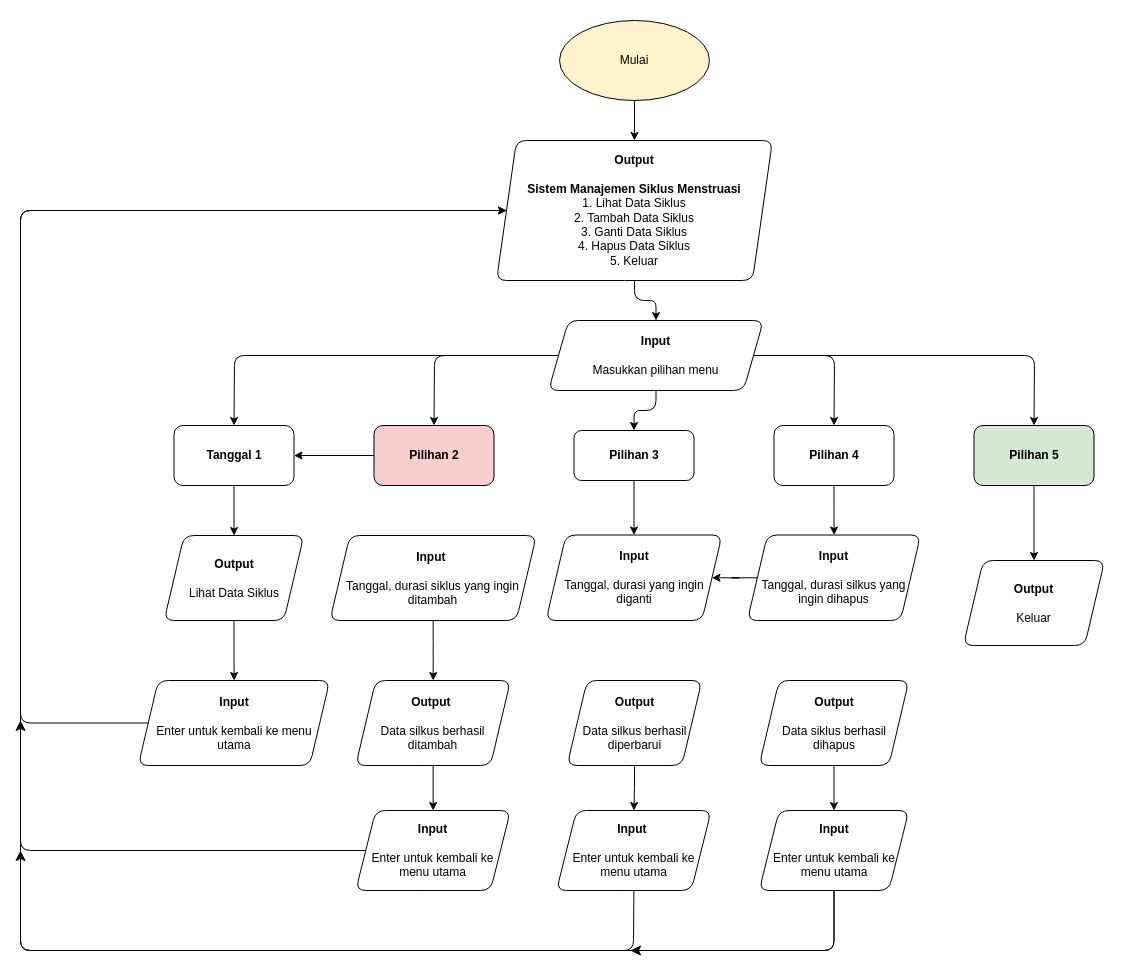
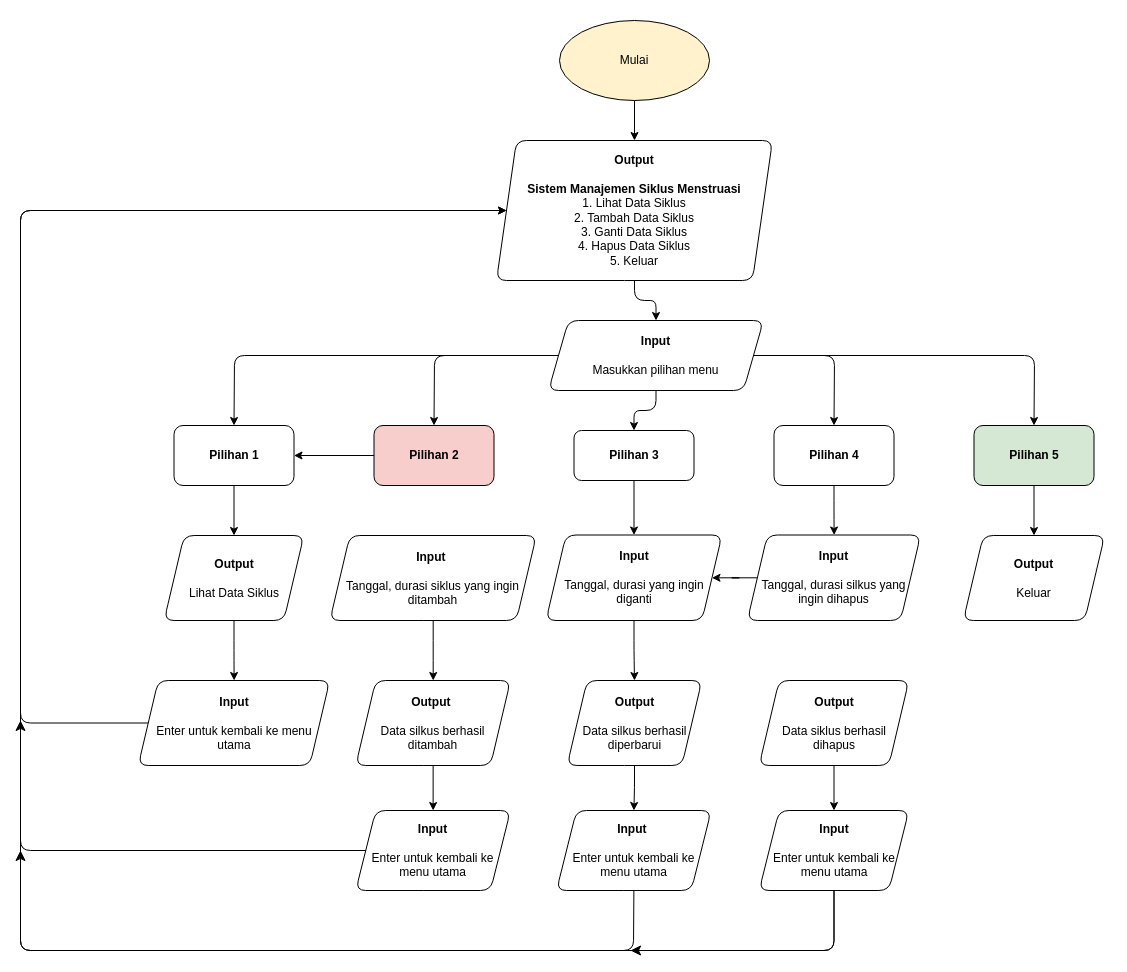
node "Tanggal 1": label "Tanggal 1" -> "Pilihan 1"
node "Output Keluar": moved (1034, 603) -> (1034, 578)
edge "Input Tanggal, durasi yang ingin diganti" -> "Output Data silkus berhasil diperbarui": added
